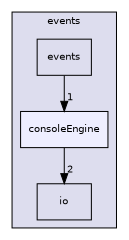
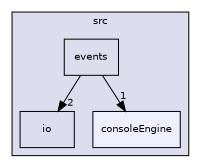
cluster "events": label "events" -> "src"
edge "consoleEngine" -> "io": now "events" -> "io"
